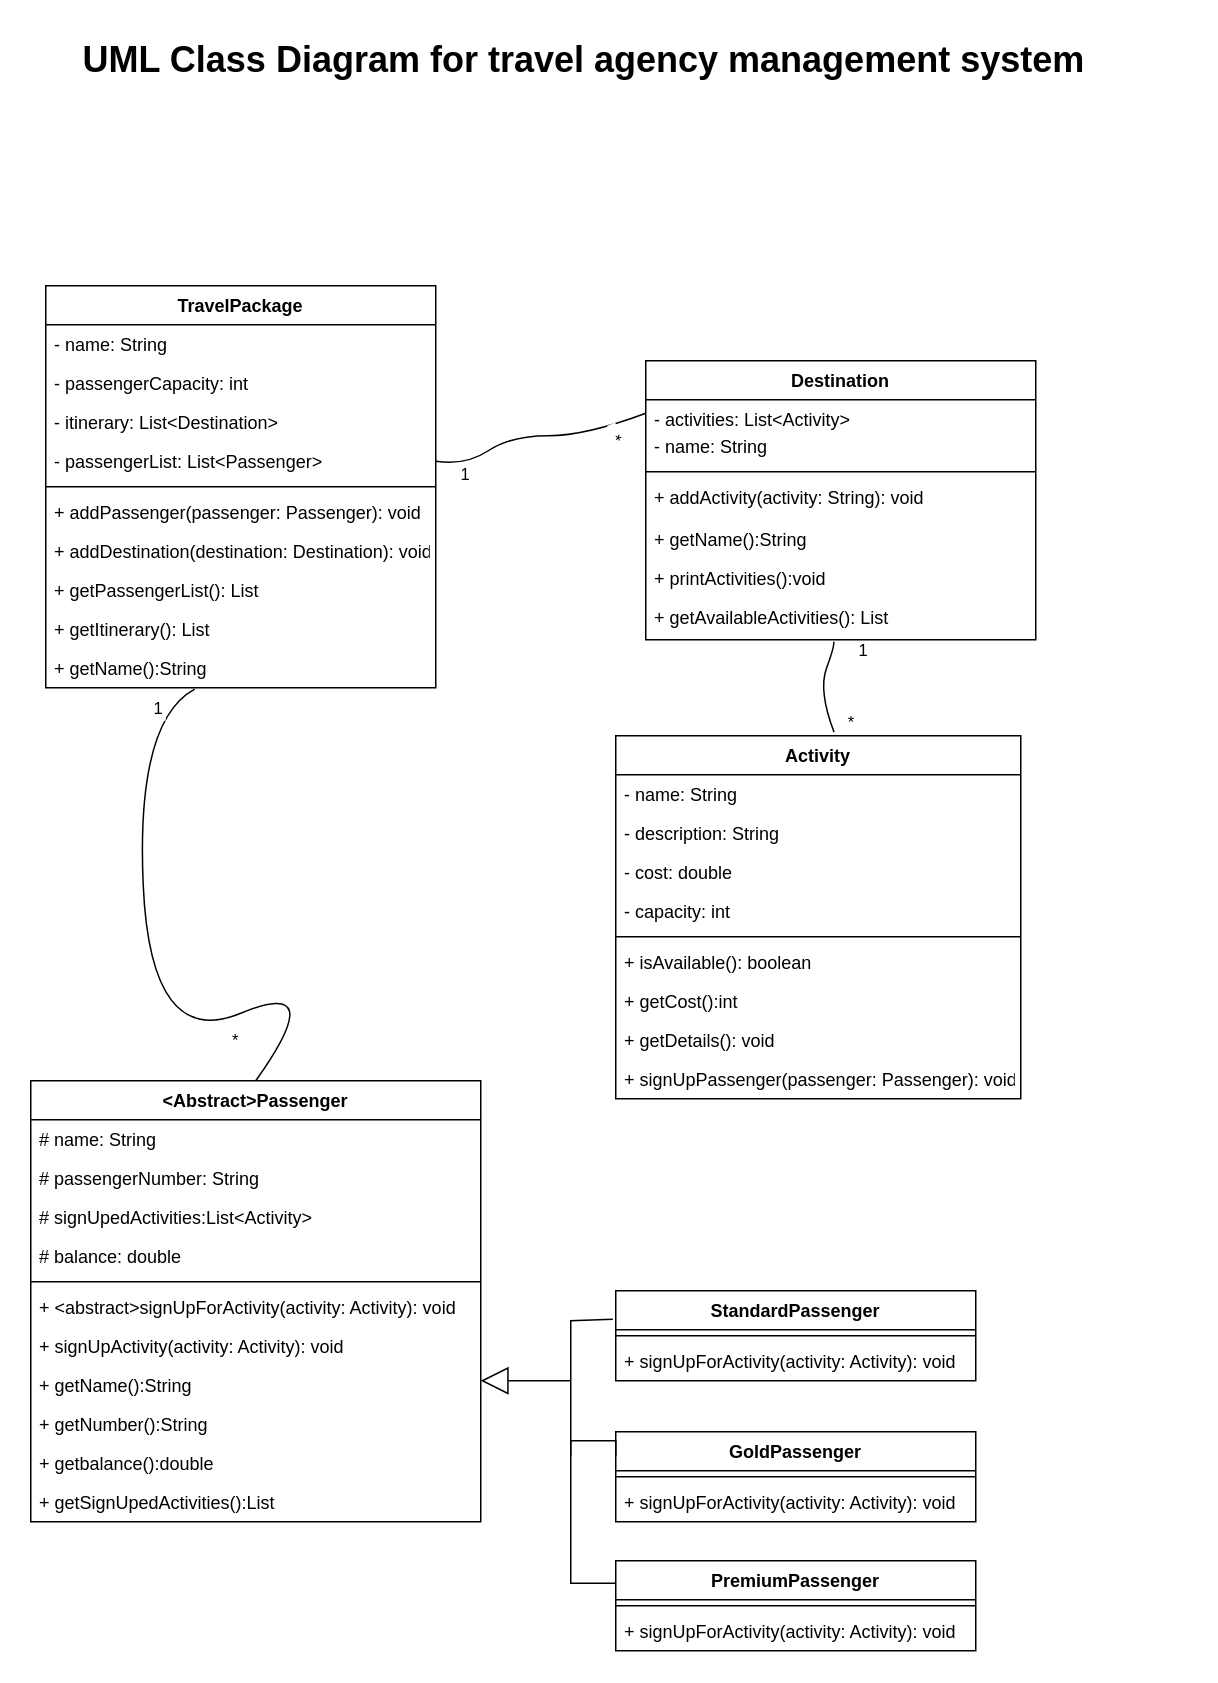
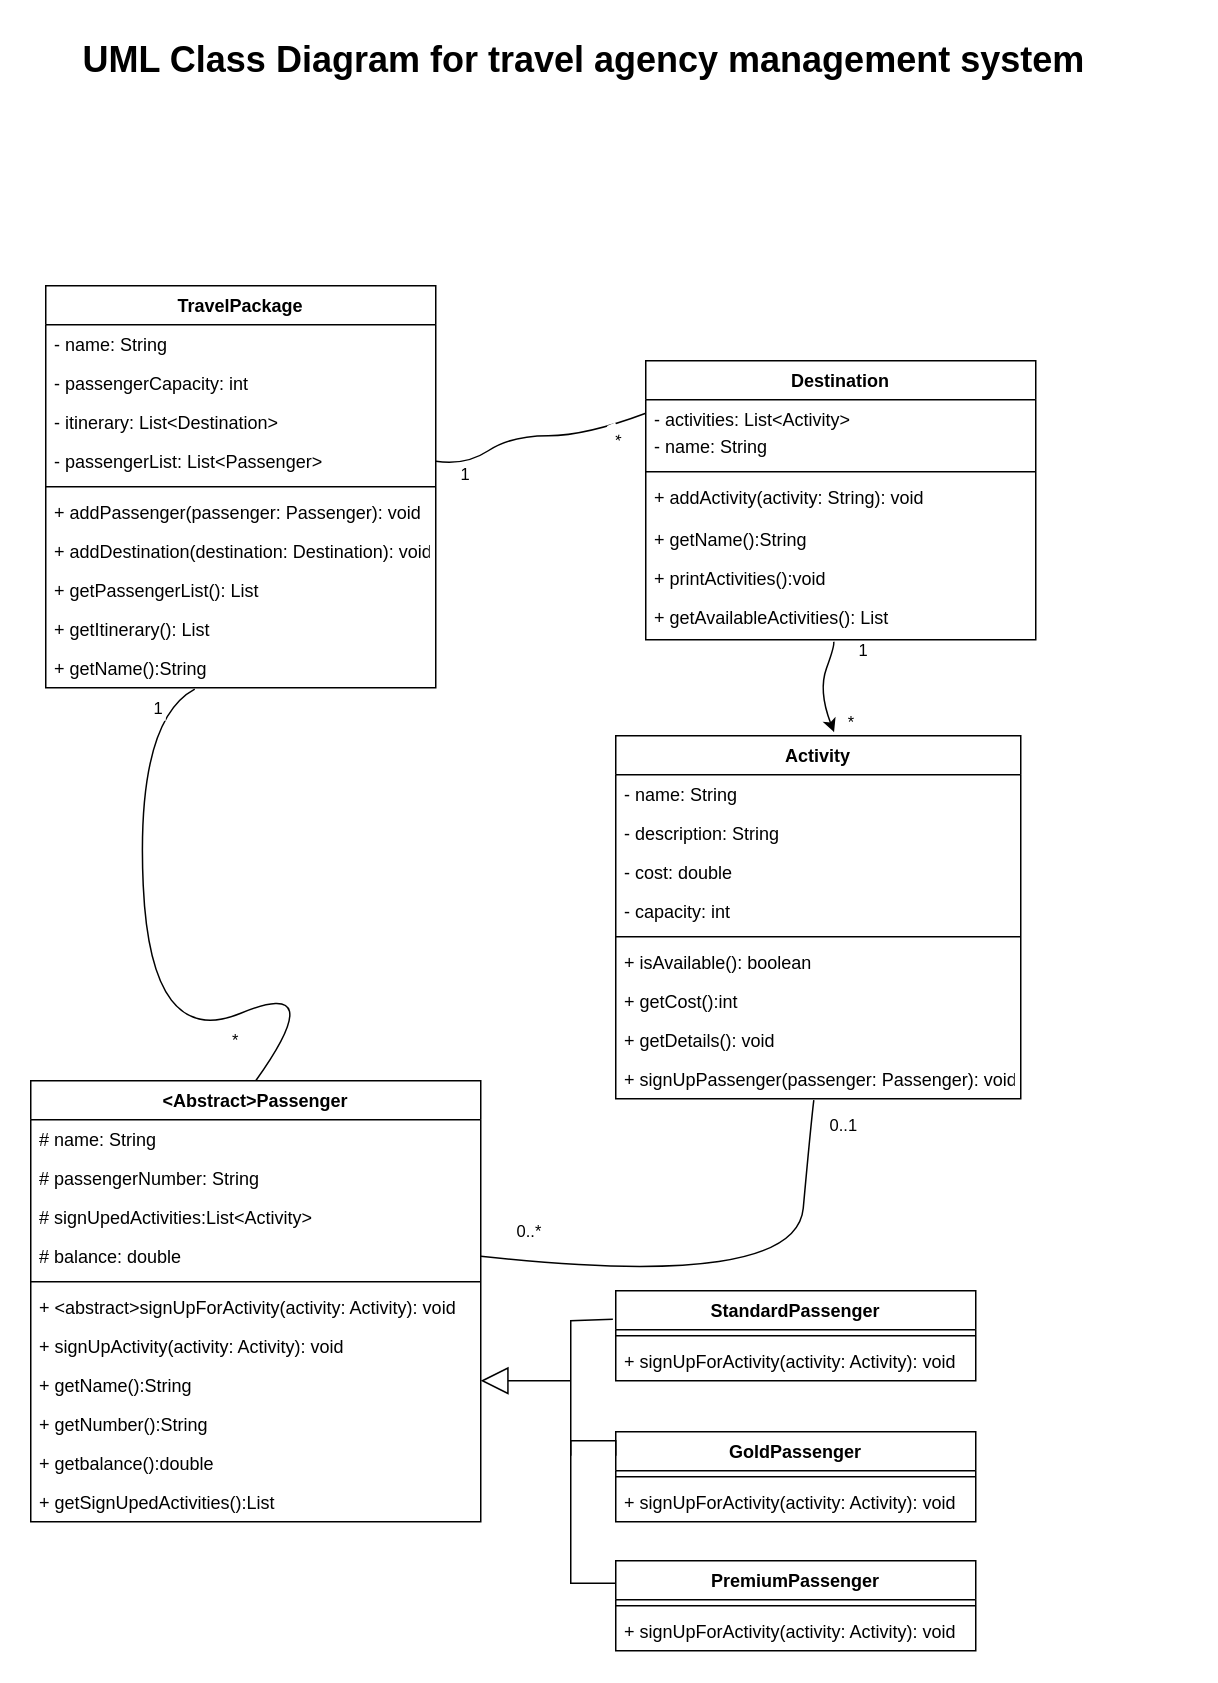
edge "+ getAvailableActivities(): List" -- "Activity": arrowhead none -> classic
edge "+ signUpPassenger(passenger: Passenger): void" -- "# balance: double": added, labels "0..1", "0..*"
